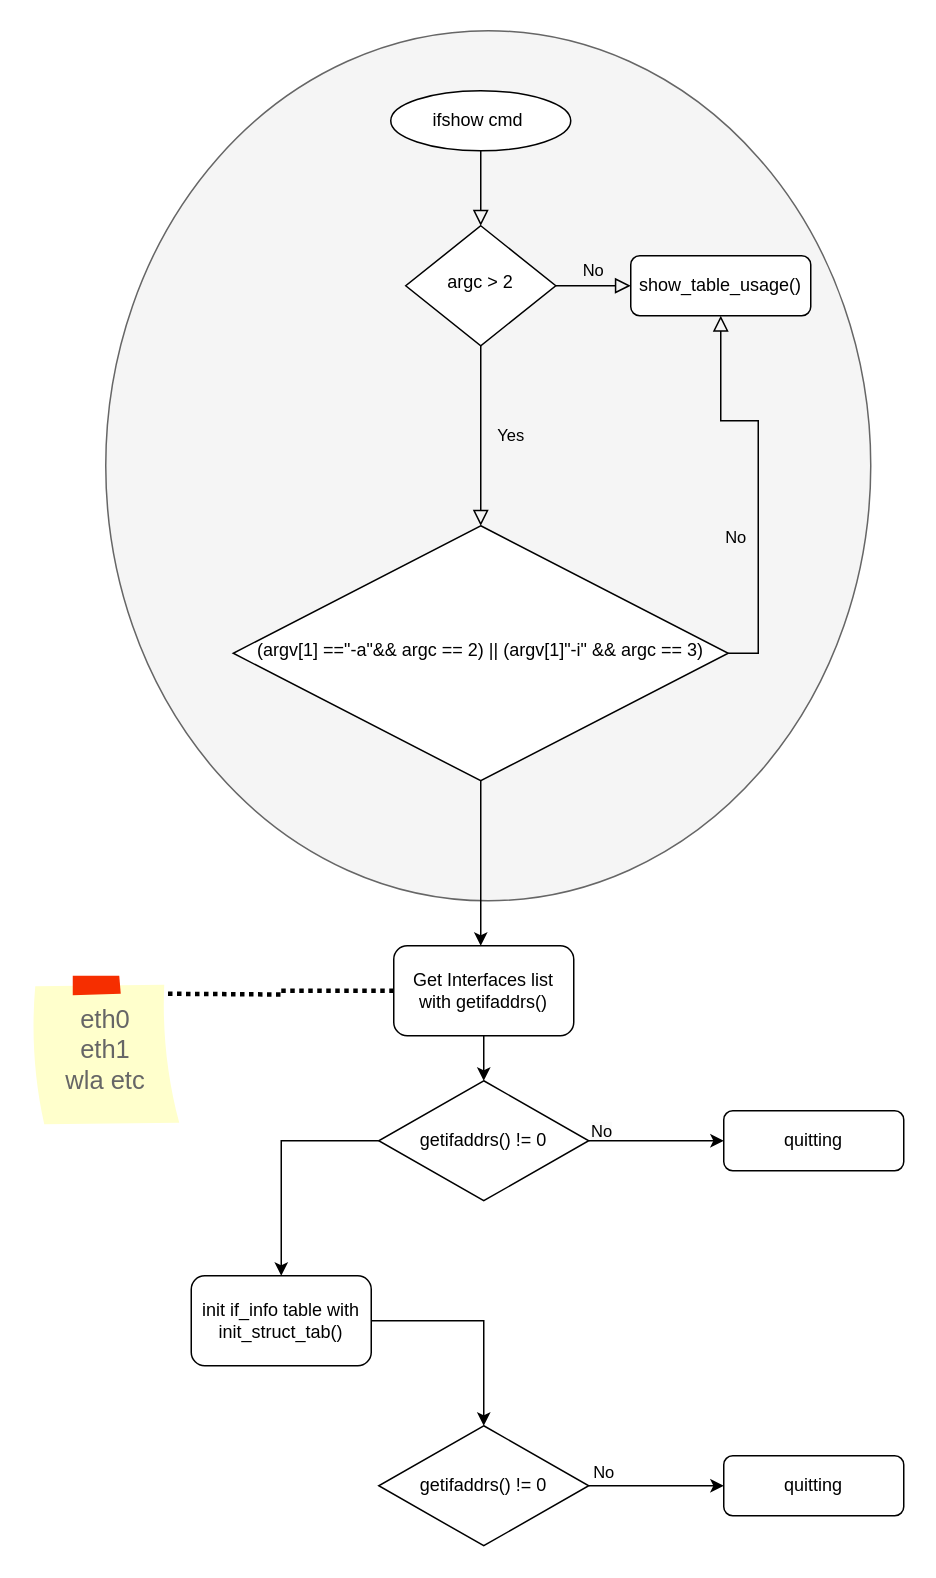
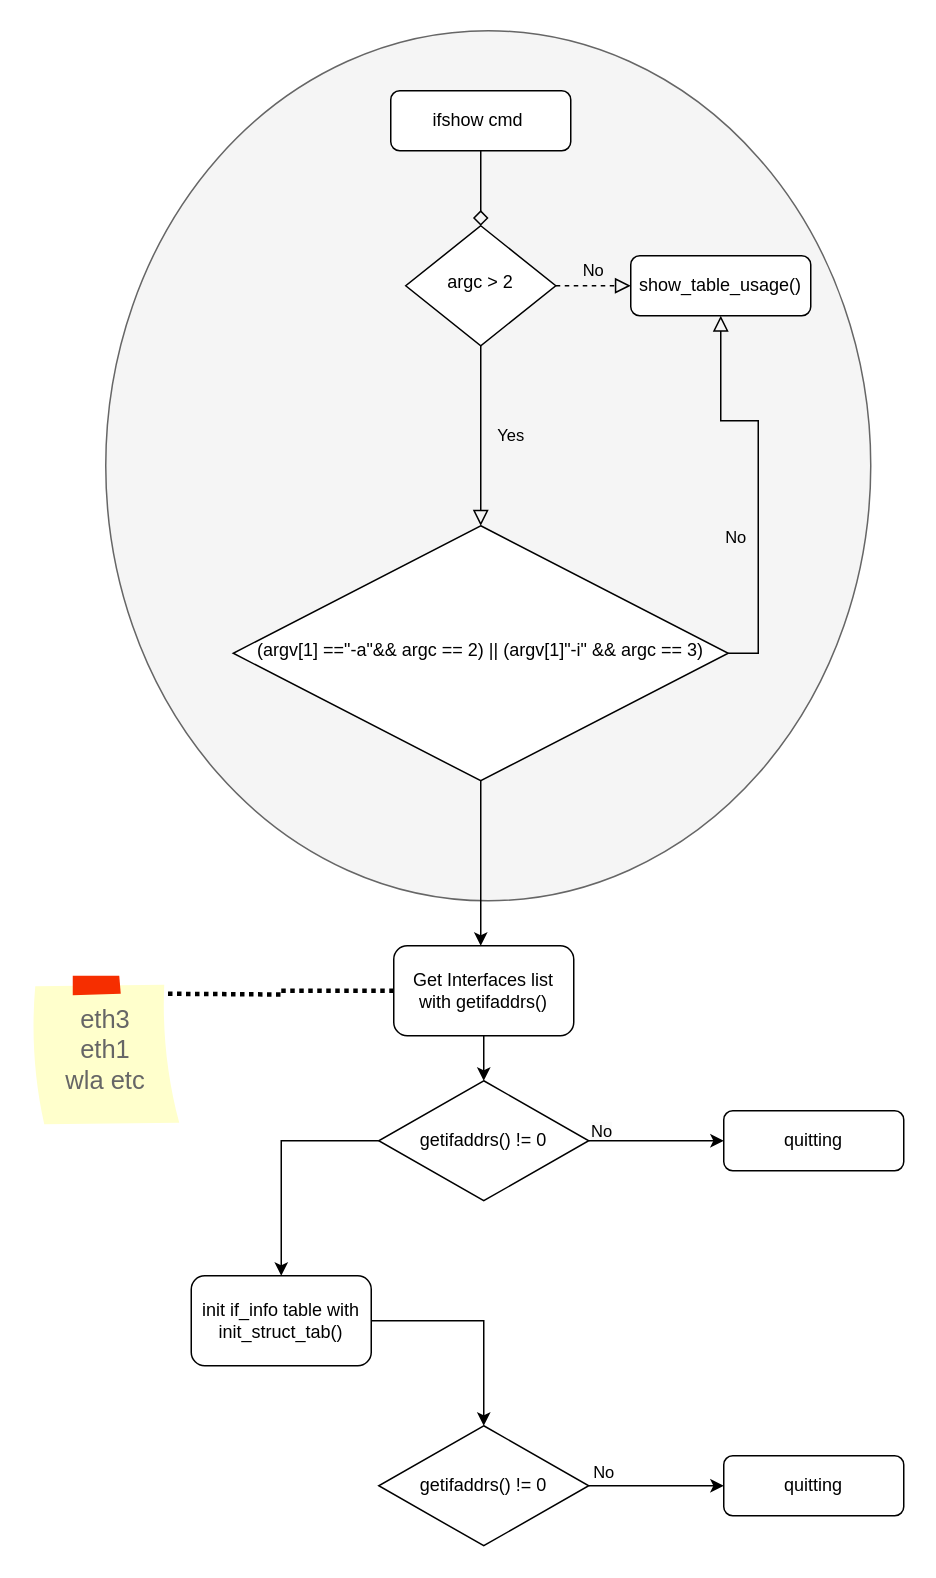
node "ifshow cmd": shape ellipse -> rounded rectangle
edge "ifshow cmd" -> "argc > 2": arrowhead block -> diamond
edge "argc > 2" -> "show_table_usage()": style solid -> dashed
node "eth0 eth1 wla etc": label "eth0 eth1 wla etc" -> "eth3 eth1 wla etc"
